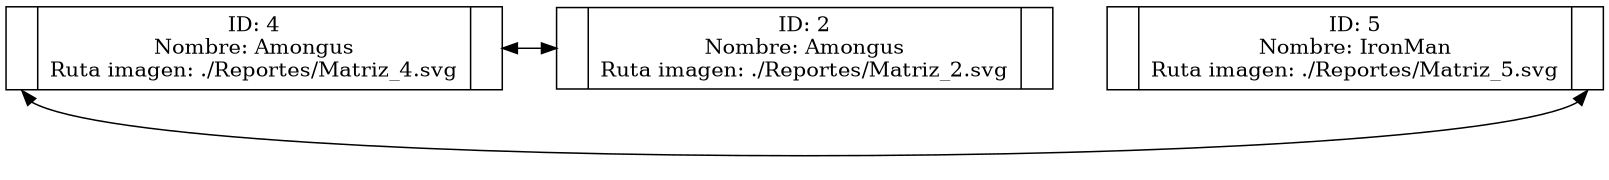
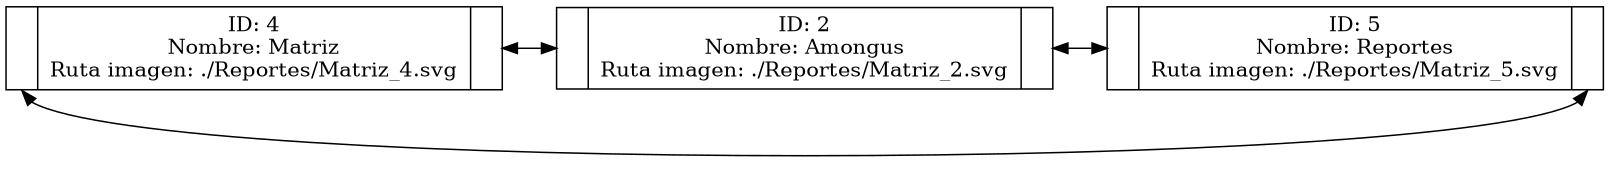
node "ID: 4": text "Nombre: Amongus" -> "Nombre: Matriz"
edge "ID: 2" -- "ID: 5": added
node "ID: 5": text "Nombre: IronMan" -> "Nombre: Reportes"
